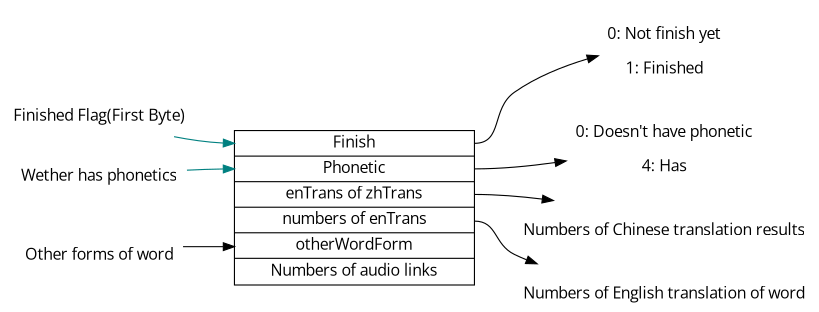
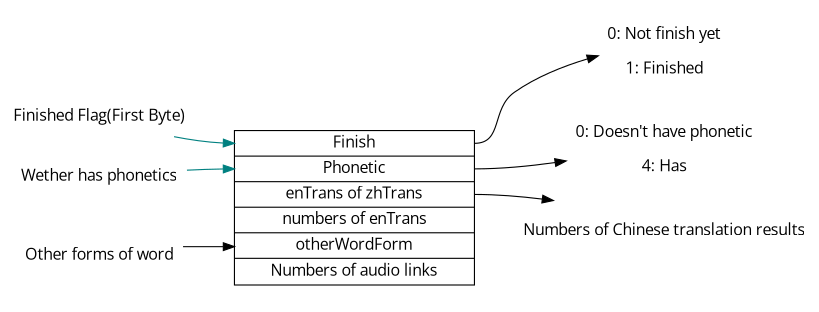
node "Numbers of English translation of word": removed
